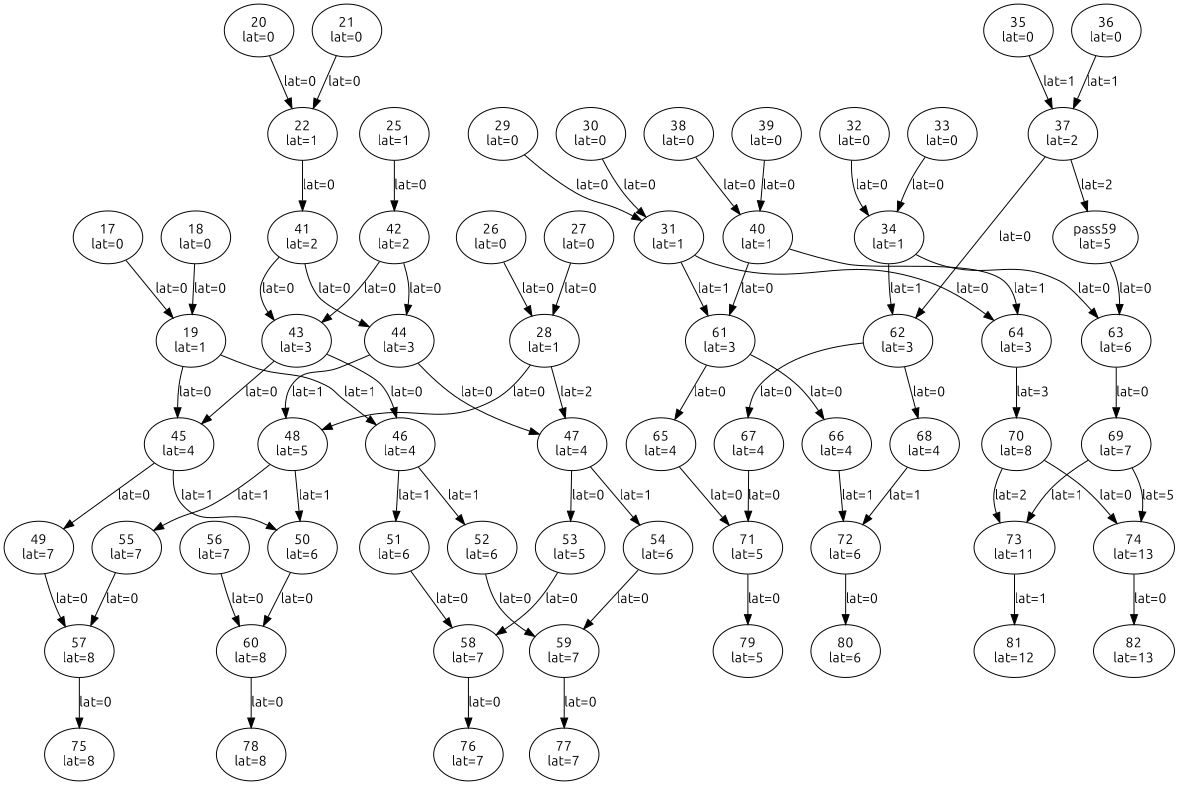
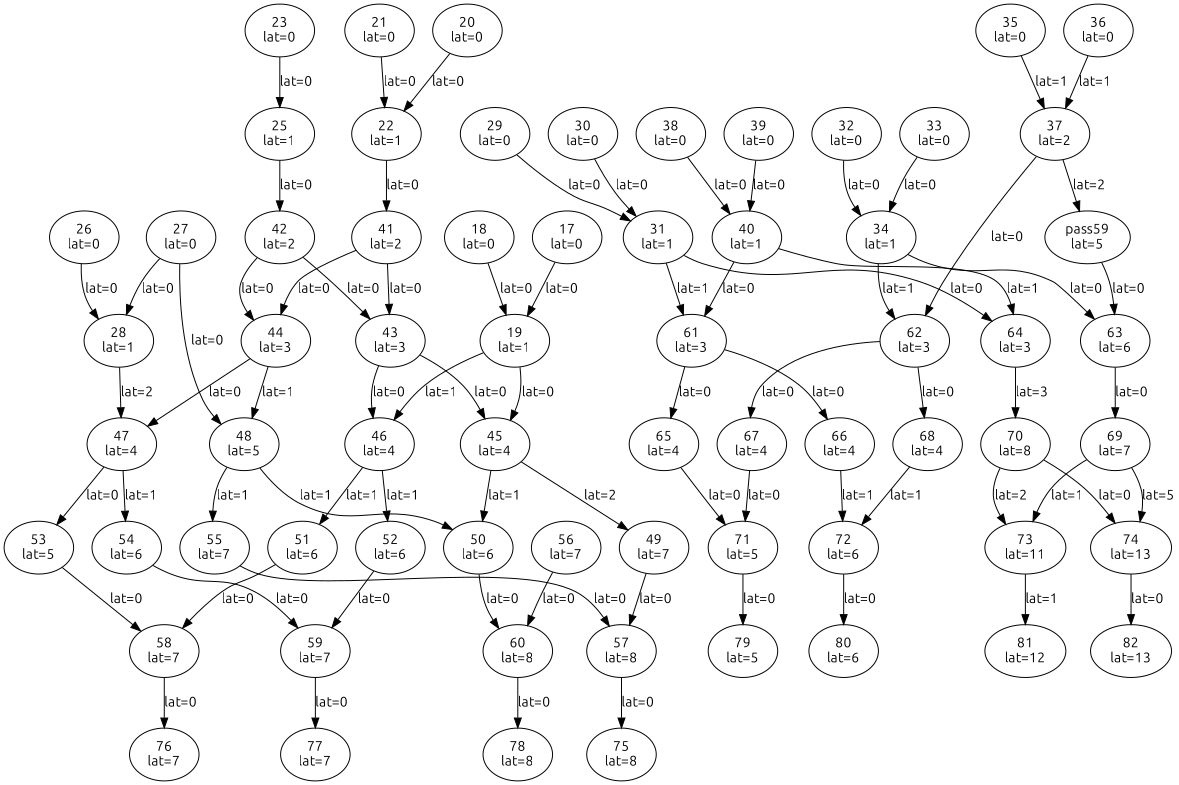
node "23 lat=0": added
edge "28 lat=1" -> "48 lat=5": now "27 lat=0" -> "48 lat=5"
edge "45 lat=4" -> "49 lat=7": label "lat=0" -> "lat=2"
